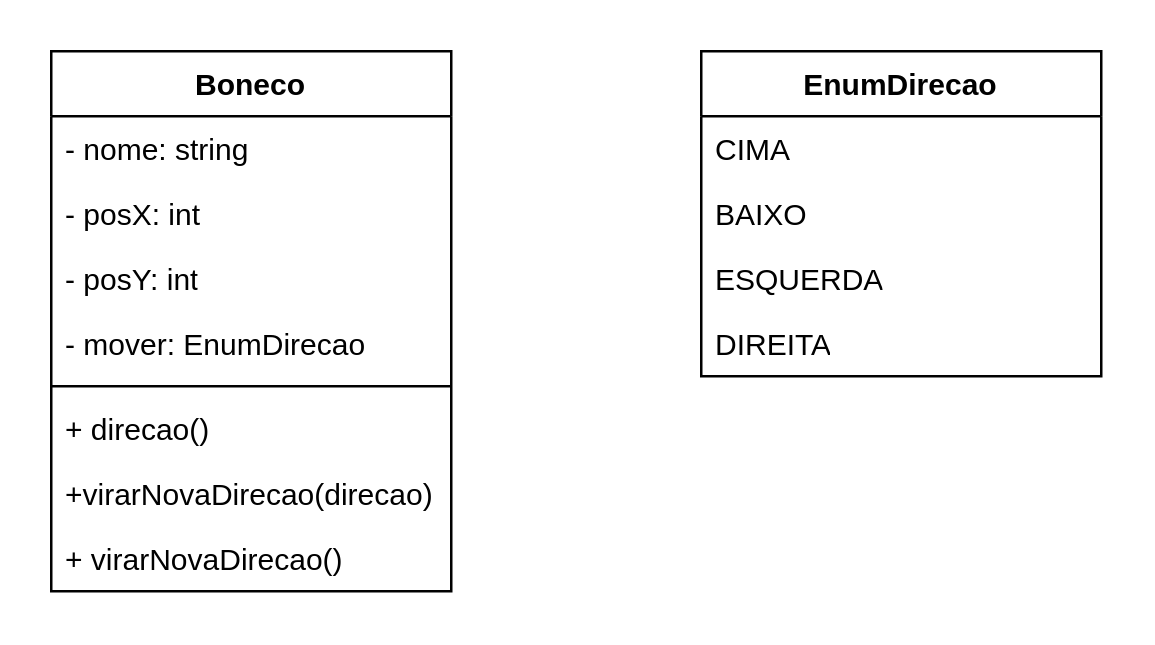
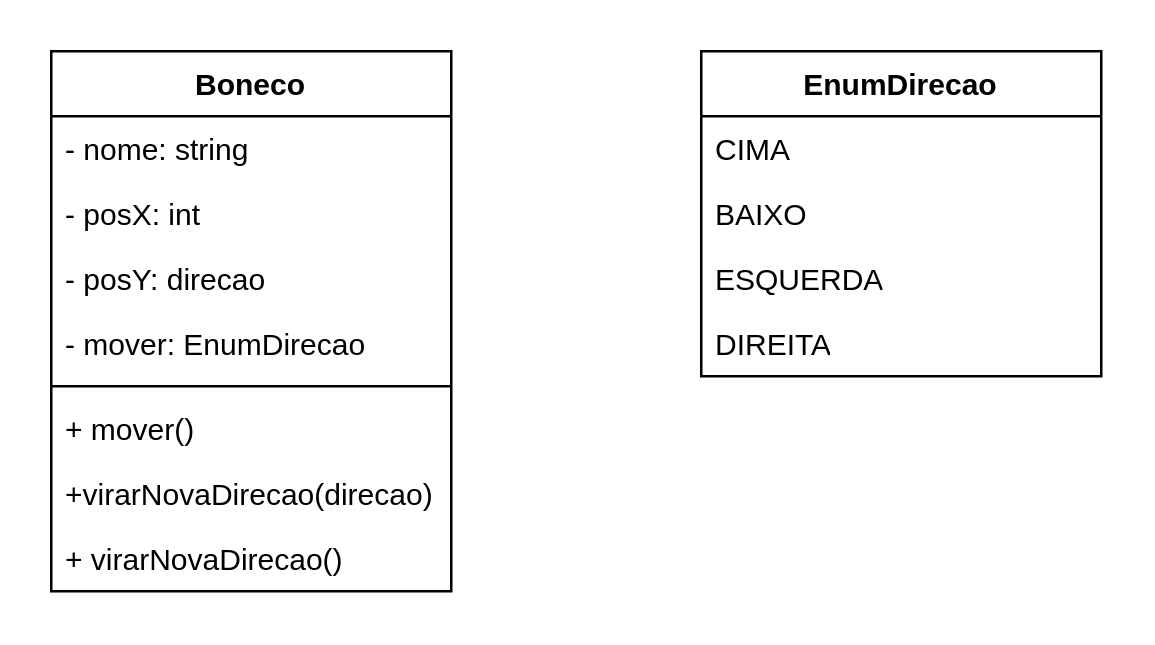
node "- posY: int": label "- posY: int" -> "- posY: direcao"
node "+ direcao()": label "+ direcao()" -> "+ mover()"
